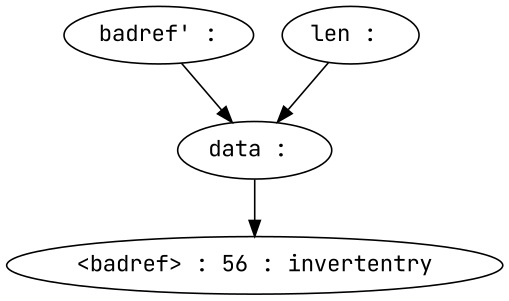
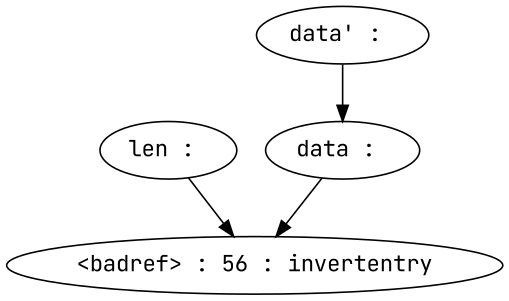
node "badref' :": label "badref' :" -> "data' :"
edge "len :" -> "data :": now "len :" -> "<badref> : 56 : invertentry"
